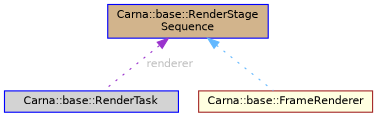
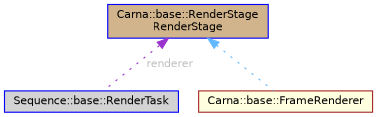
node "Carna::base::RenderStage Sequence": label "Carna::base::RenderStage Sequence" -> "Carna::base::RenderStage RenderStage"
node "Carna::base::RenderTask": label "Carna::base::RenderTask" -> "Sequence::base::RenderTask"
